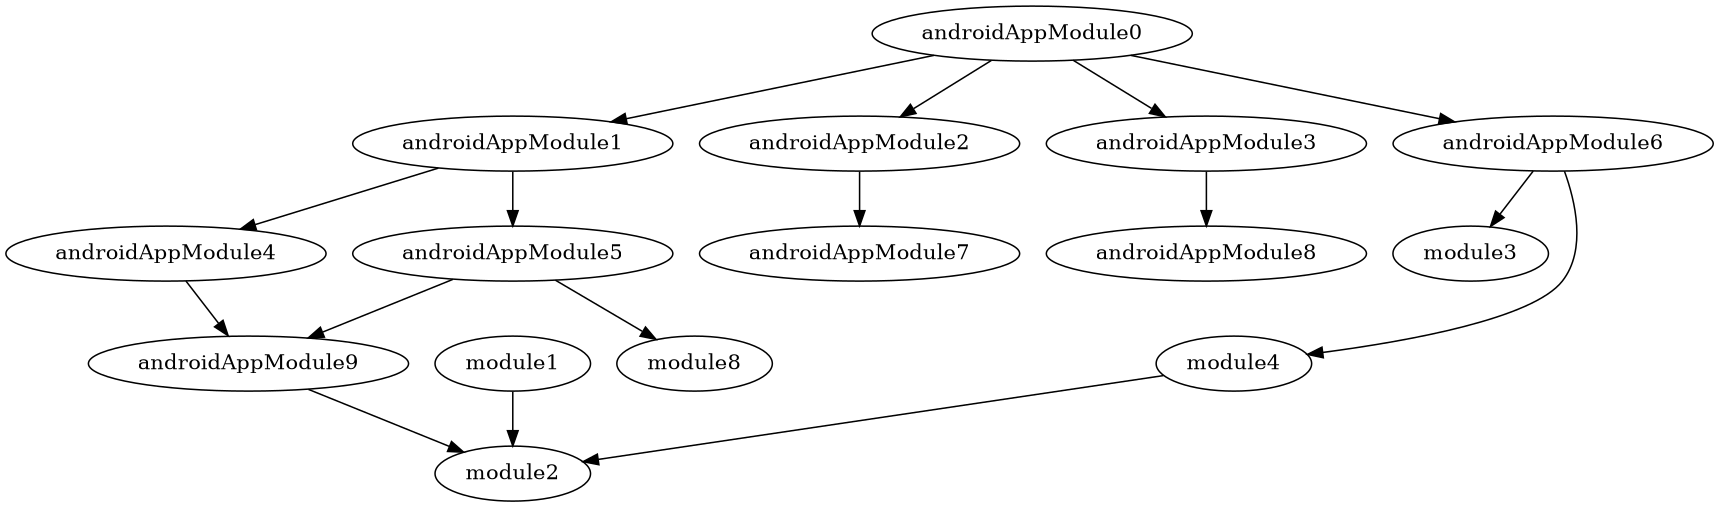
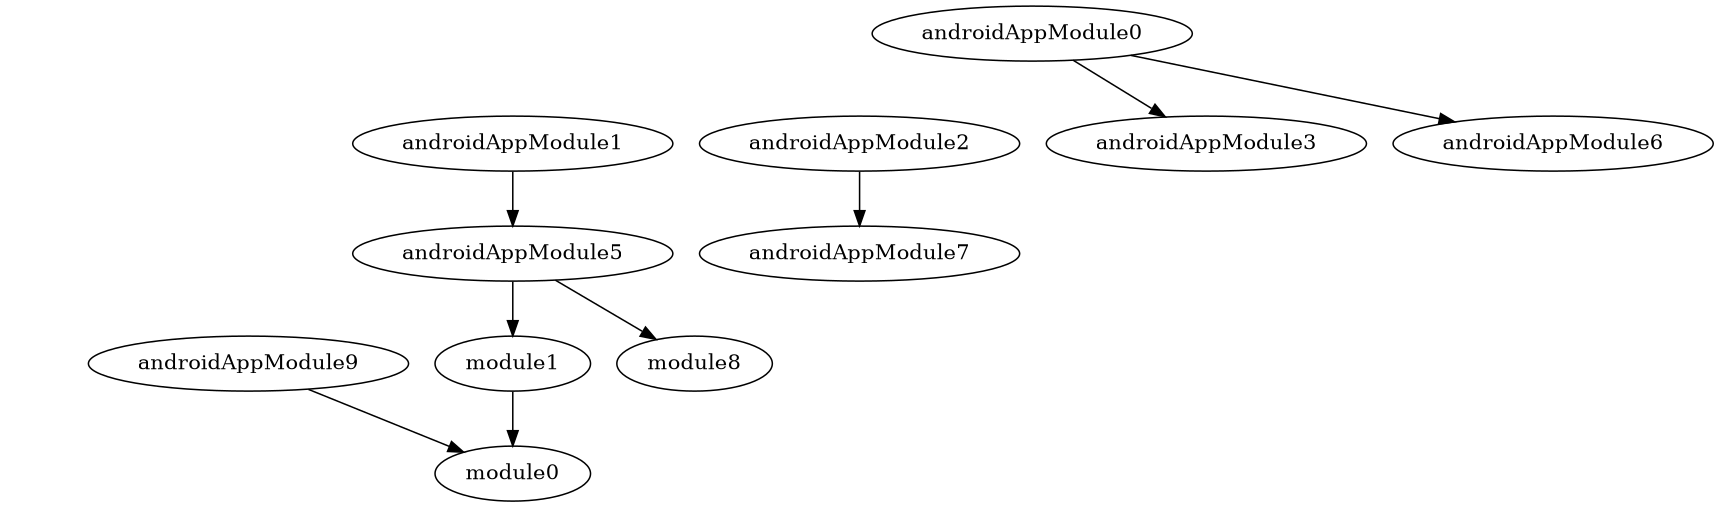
edge "androidAppModule0" -> "androidAppModule2": removed
edge "androidAppModule0" -> "androidAppModule1": removed
node "androidAppModule4": removed
node "androidAppModule8": removed
node "module3": removed
edge "androidAppModule5" -> "androidAppModule9": now "androidAppModule5" -> "module1"
node "module4": removed
node "module2": label "module2" -> "module0"
